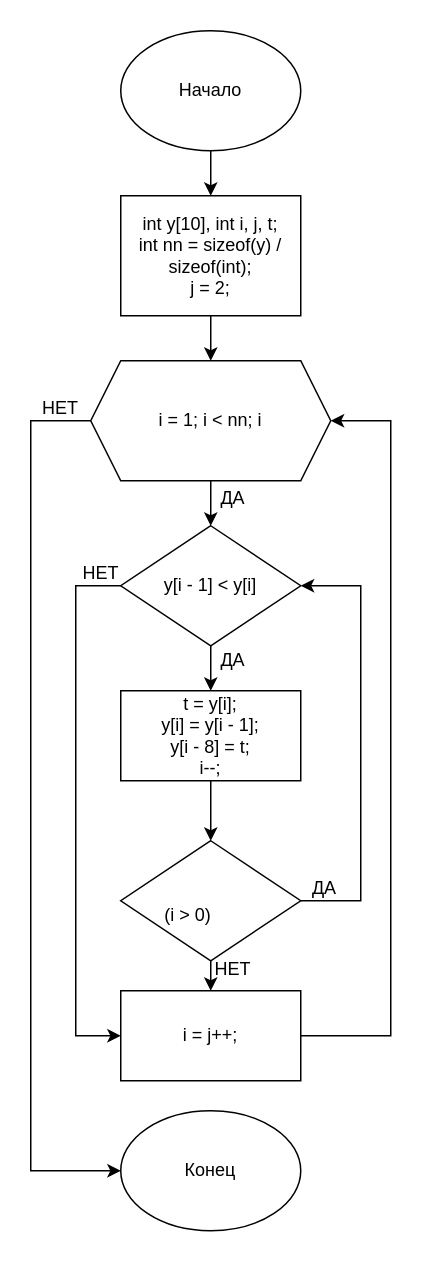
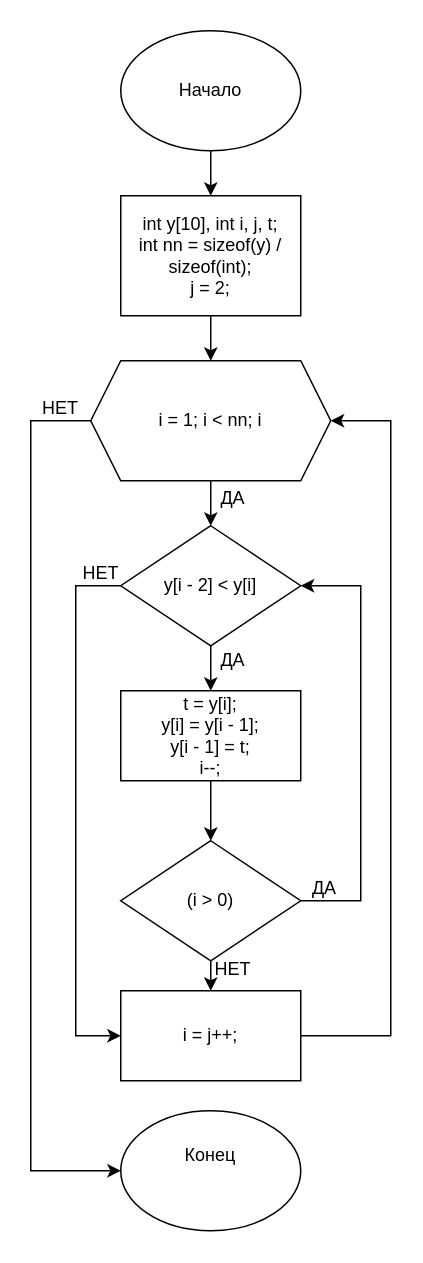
node "y[i - 1] < y[i]": label "y[i - 1] < y[i]" -> "y[i - 2] < y[i]"
node "t = y[i]; y[i] = y[i - 1]; y[i - 8] = t; i--;": label "t = y[i]; y[i] = y[i - 1]; y[i - 8] = t; i--;" -> "t = y[i]; y[i] = y[i - 1]; y[i - 1] = t; i--;"
node "(i > 0)": moved (188, 916) -> (211, 901)
node "Конец": moved (211, 1171) -> (211, 1156)
